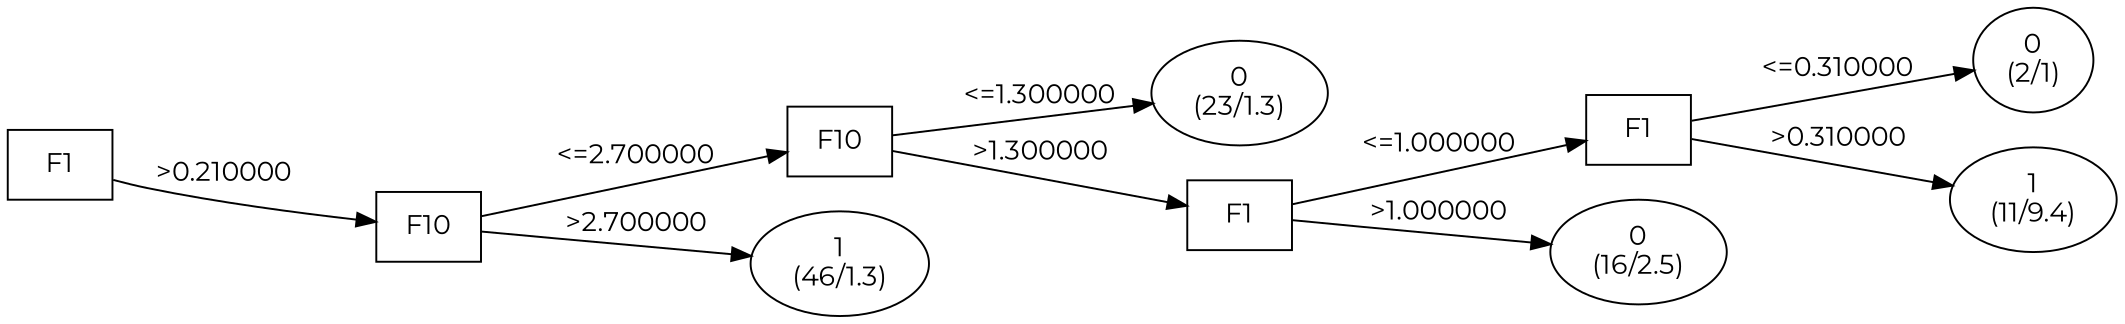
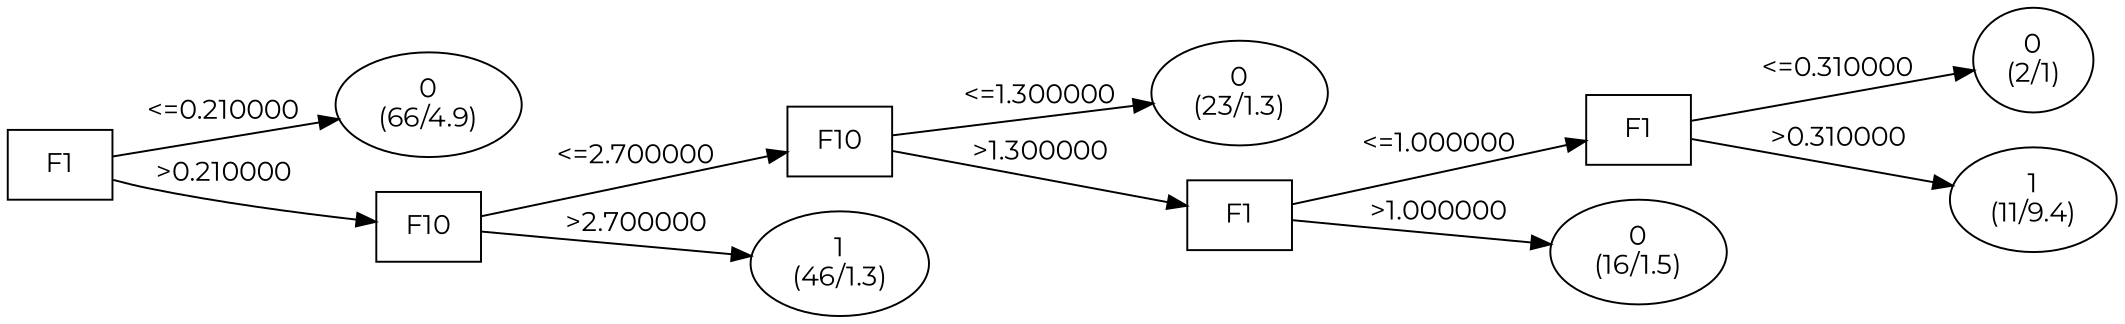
node "0 (66/4.9)": added
node "0 (16/2.5)": label "0 (16/2.5)" -> "0 (16/1.5)"
